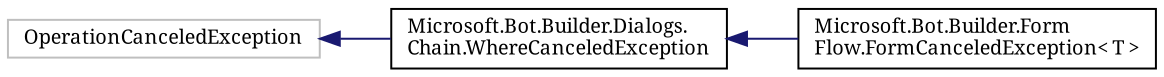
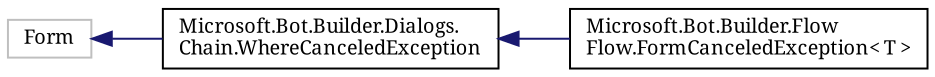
node "OperationCanceledException": label "OperationCanceledException" -> "Form"
node "Microsoft.Bot.Builder.Form Flow.FormCanceledException< T >": label "Microsoft.Bot.Builder.Form Flow.FormCanceledException< T >" -> "Microsoft.Bot.Builder.Flow Flow.FormCanceledException< T >"
